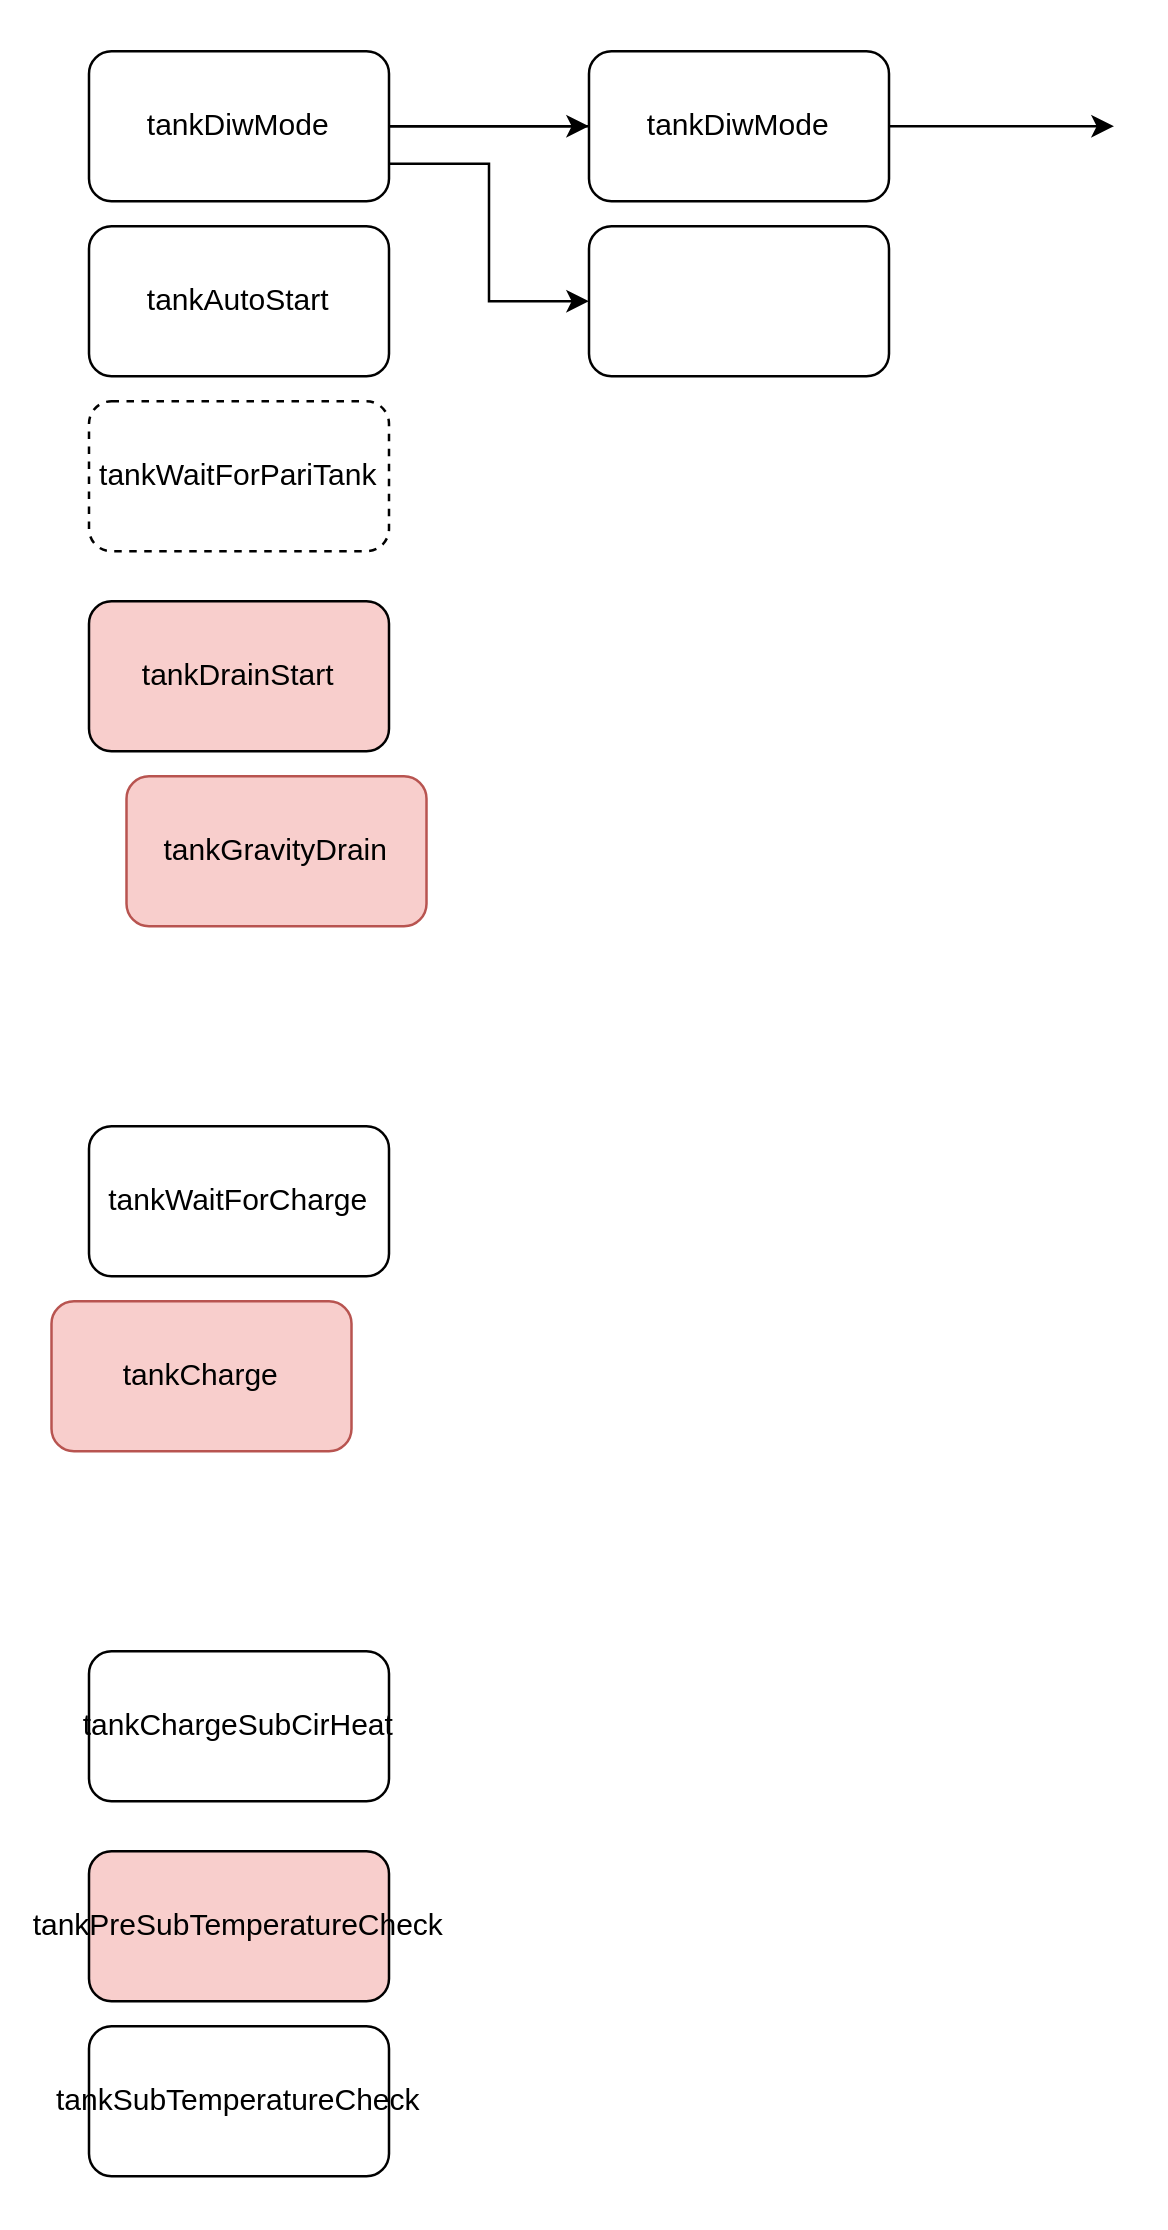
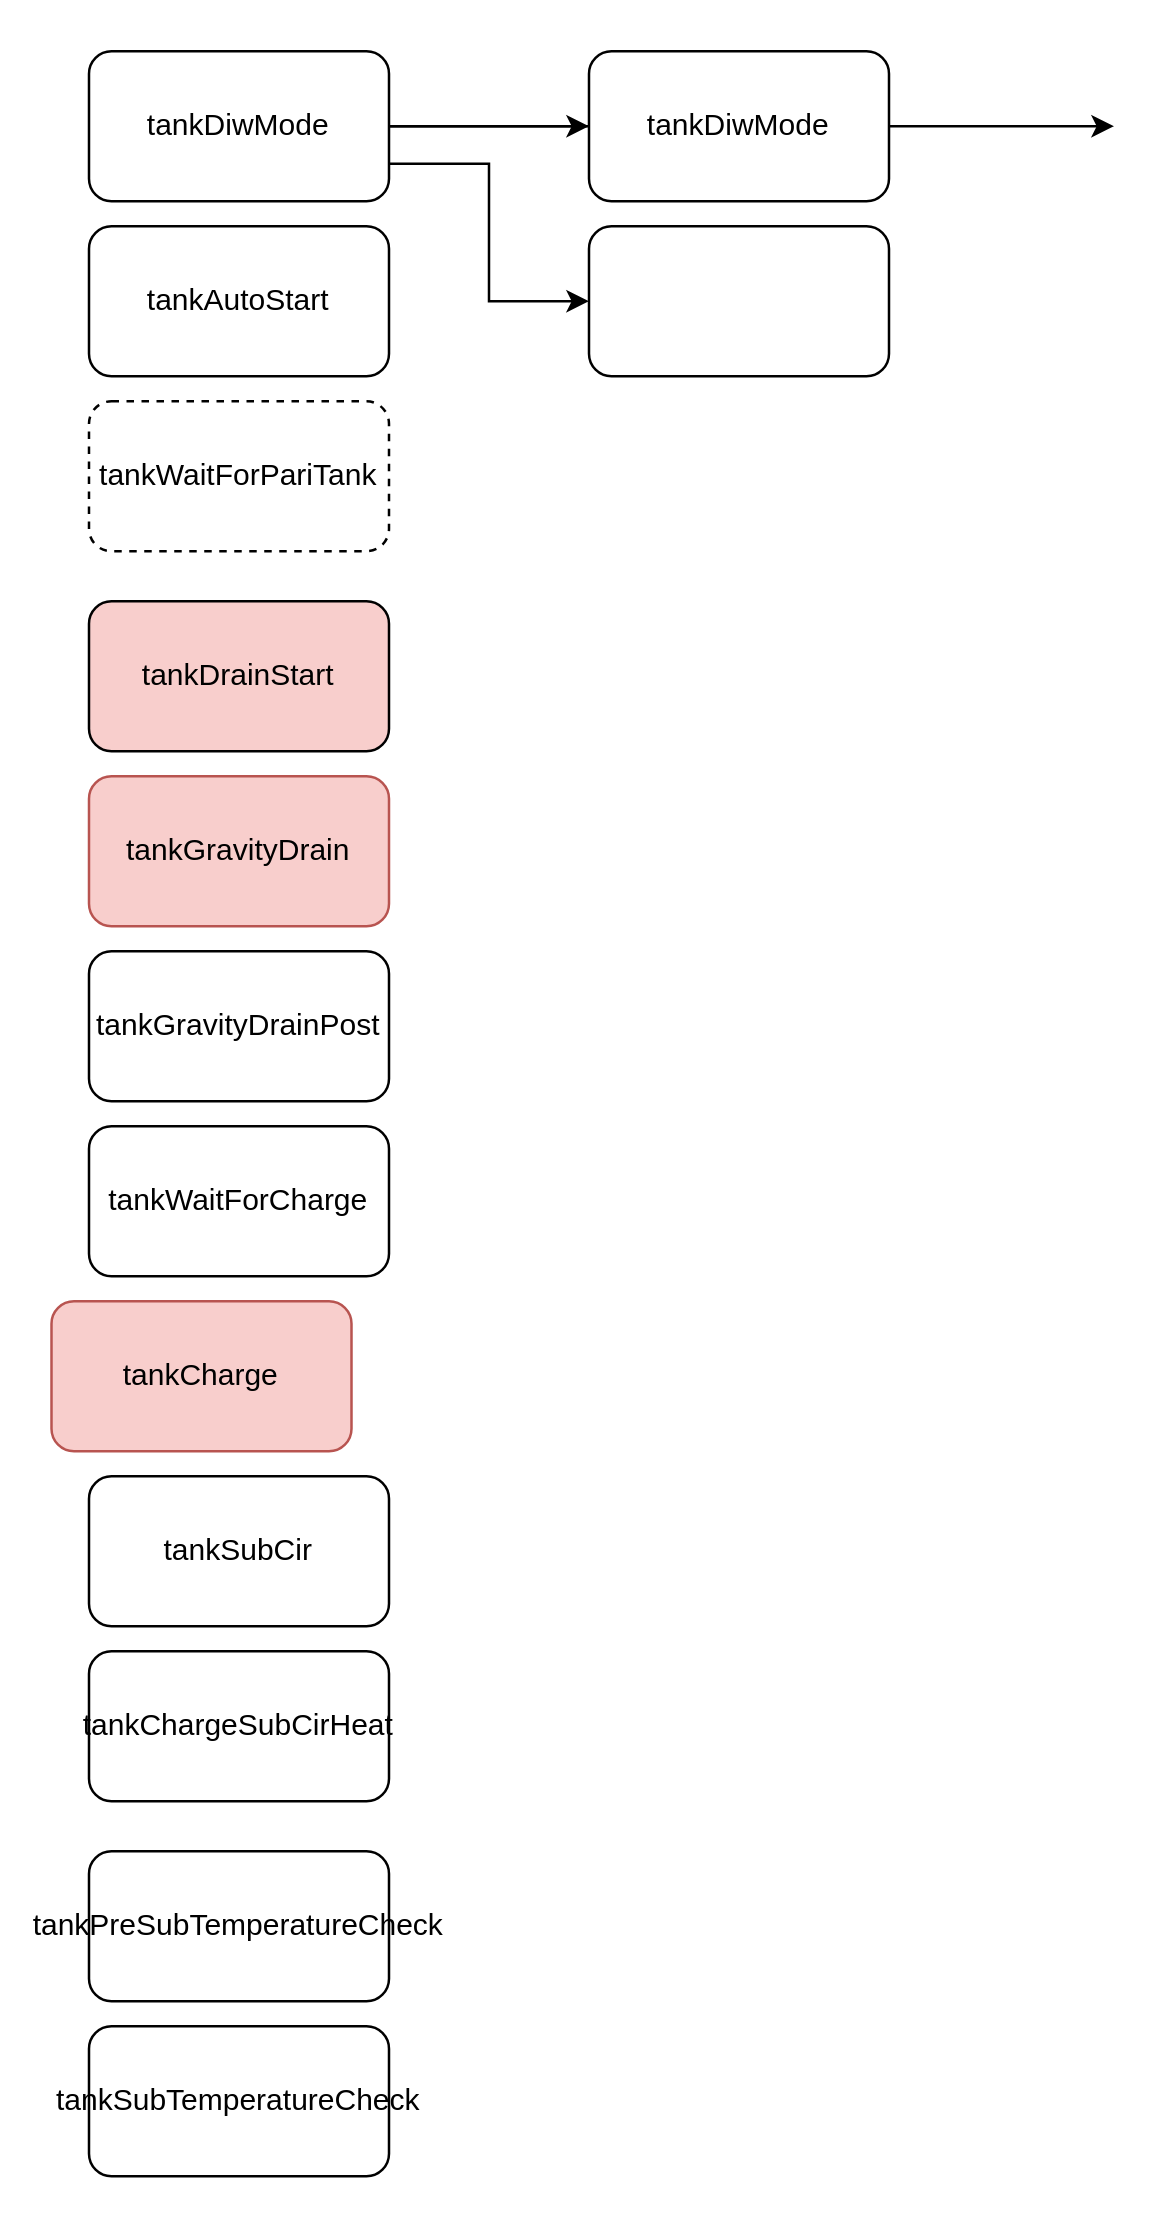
node "tankGravityDrain": moved (276, 851) -> (239, 851)
node "tankGravityDrainPost": added
node "tankSubCir": added
node "tankPreSubTemperatureCheck": fillcolor #f8cecc -> #ffffff
